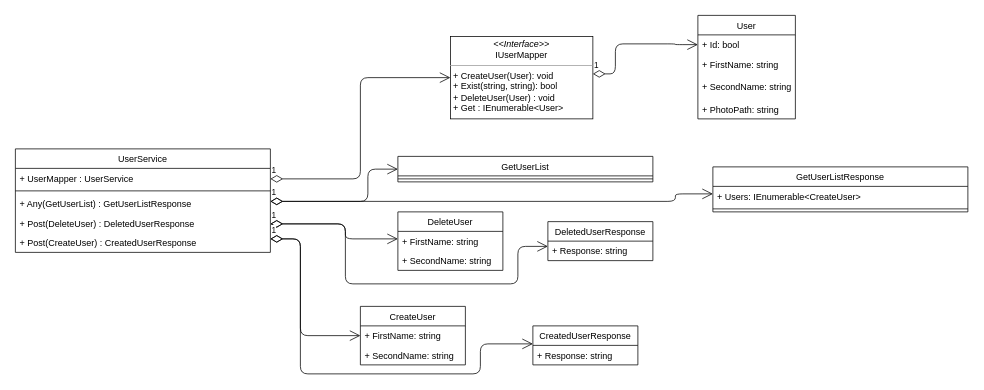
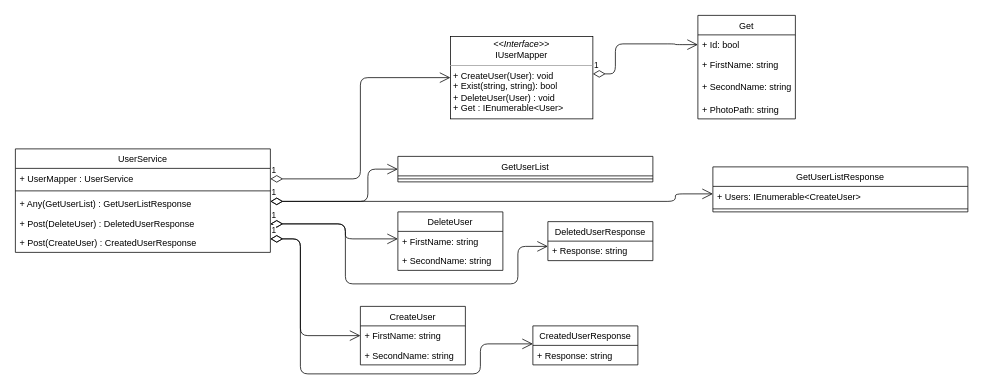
node "User": label "User" -> "Get"
